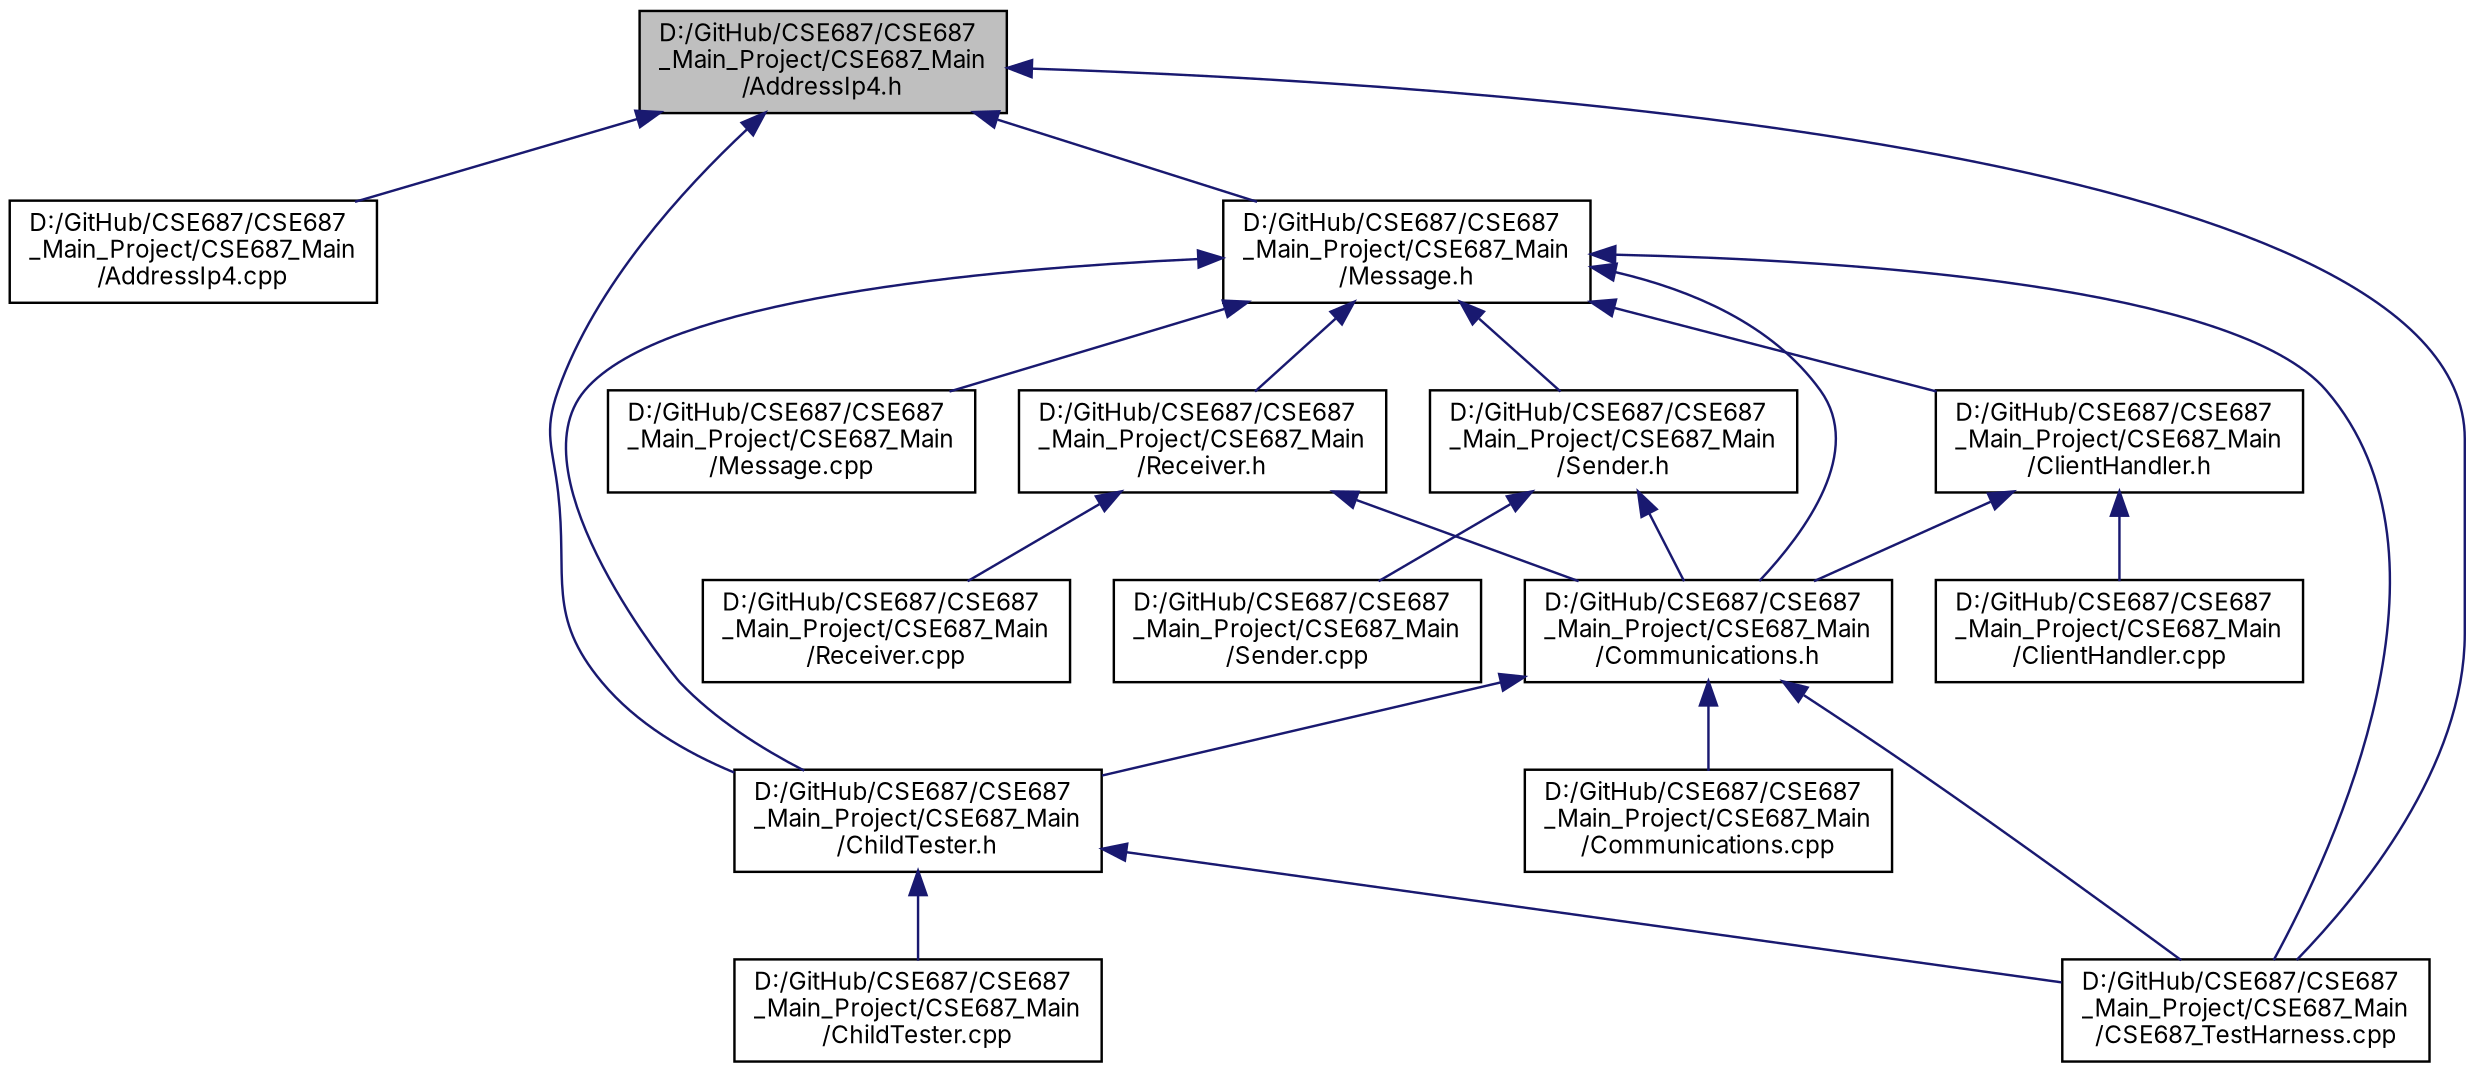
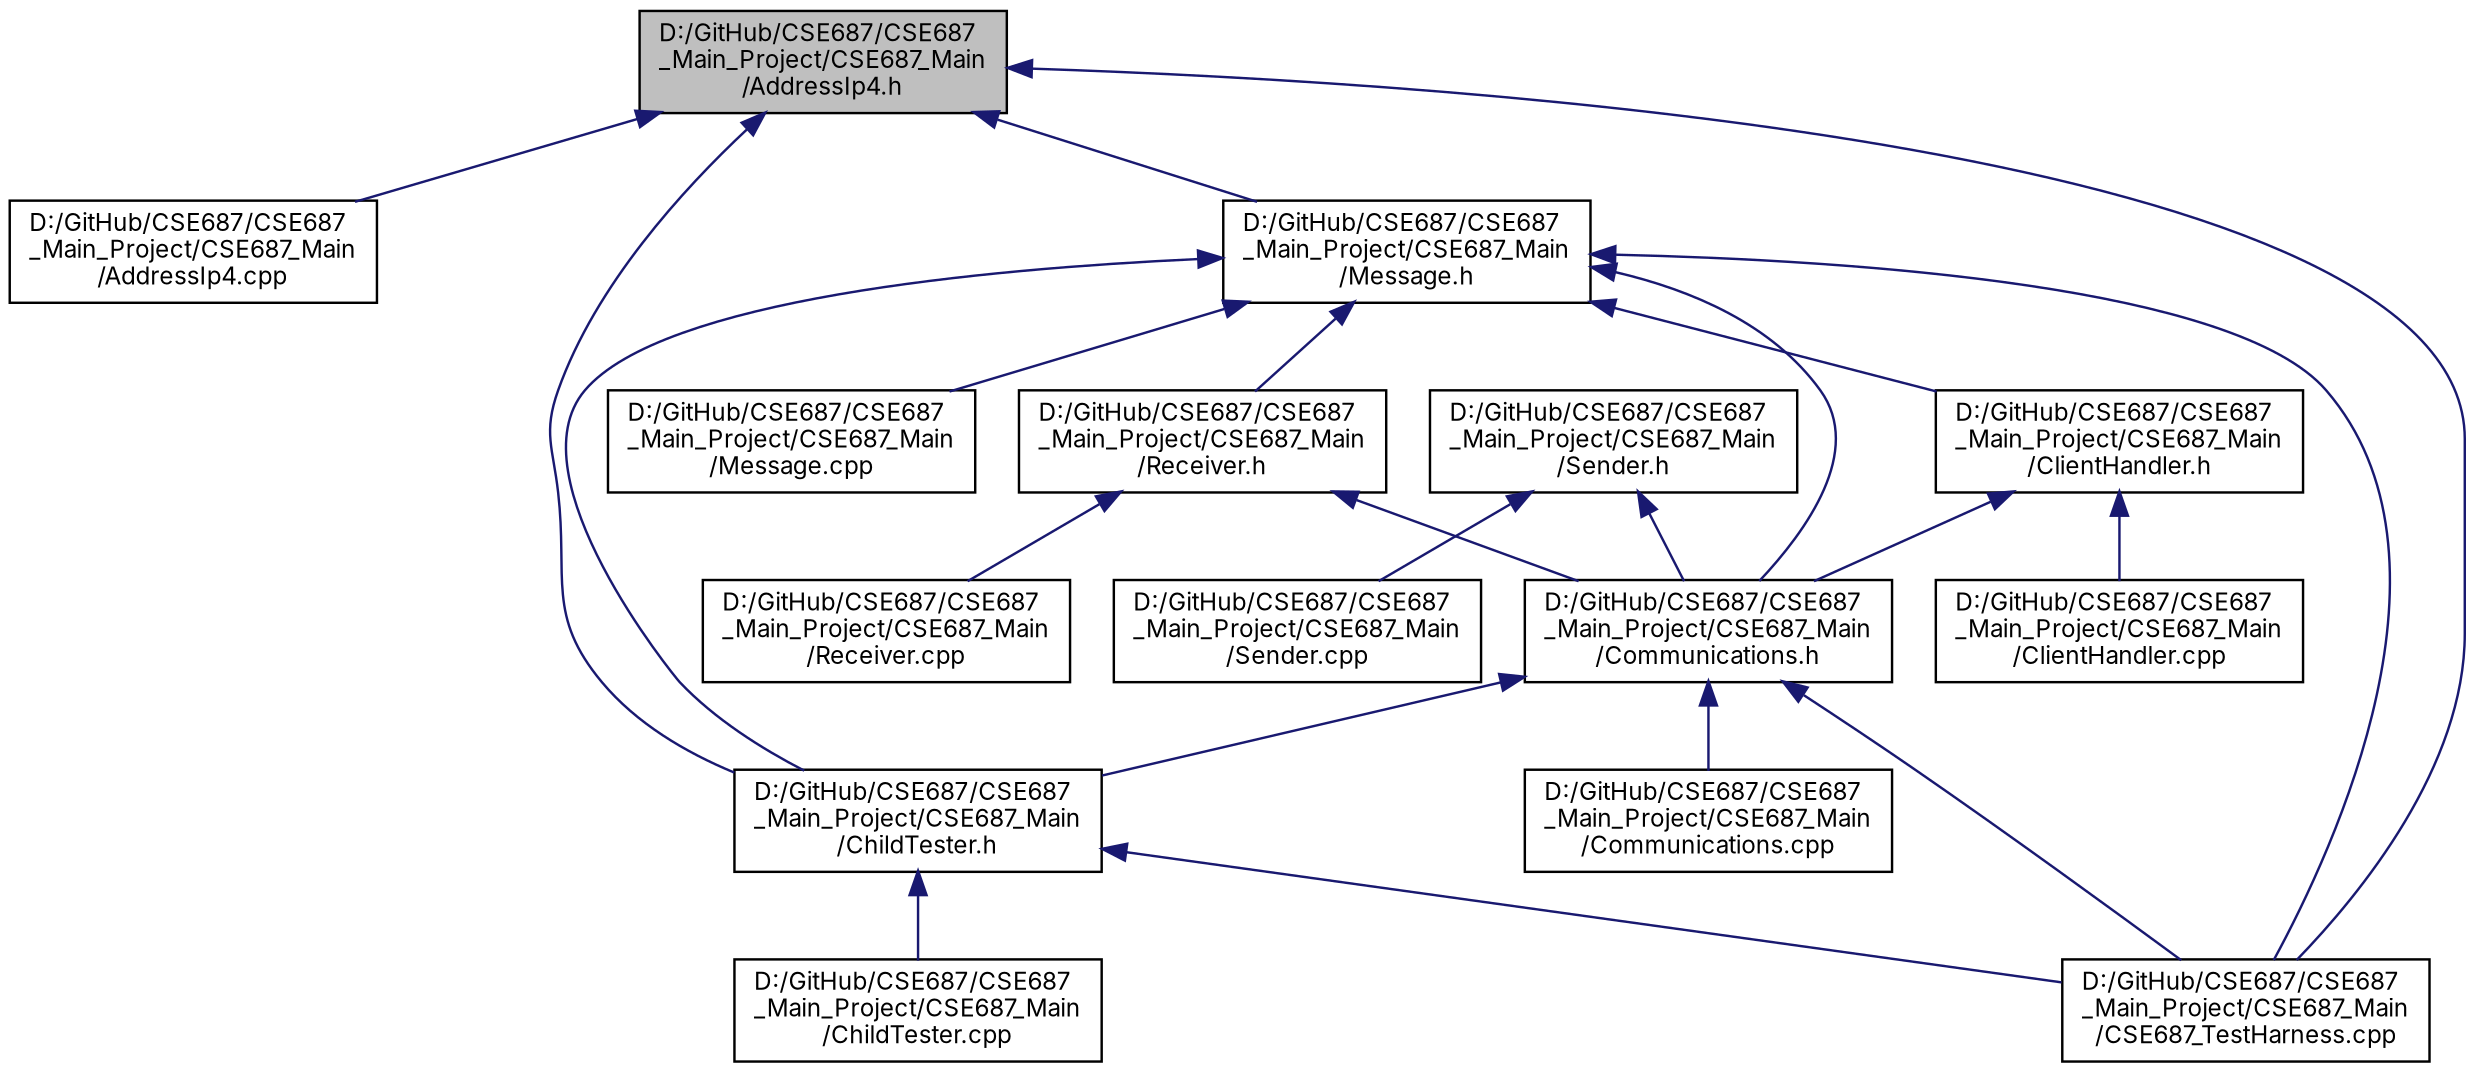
edge "D:/GitHub/CSE687/CSE687 _Main_Project/CSE687_Main /Sender.h" -> "D:/GitHub/CSE687/CSE687 _Main_Project/CSE687_Main /Message.h": removed
